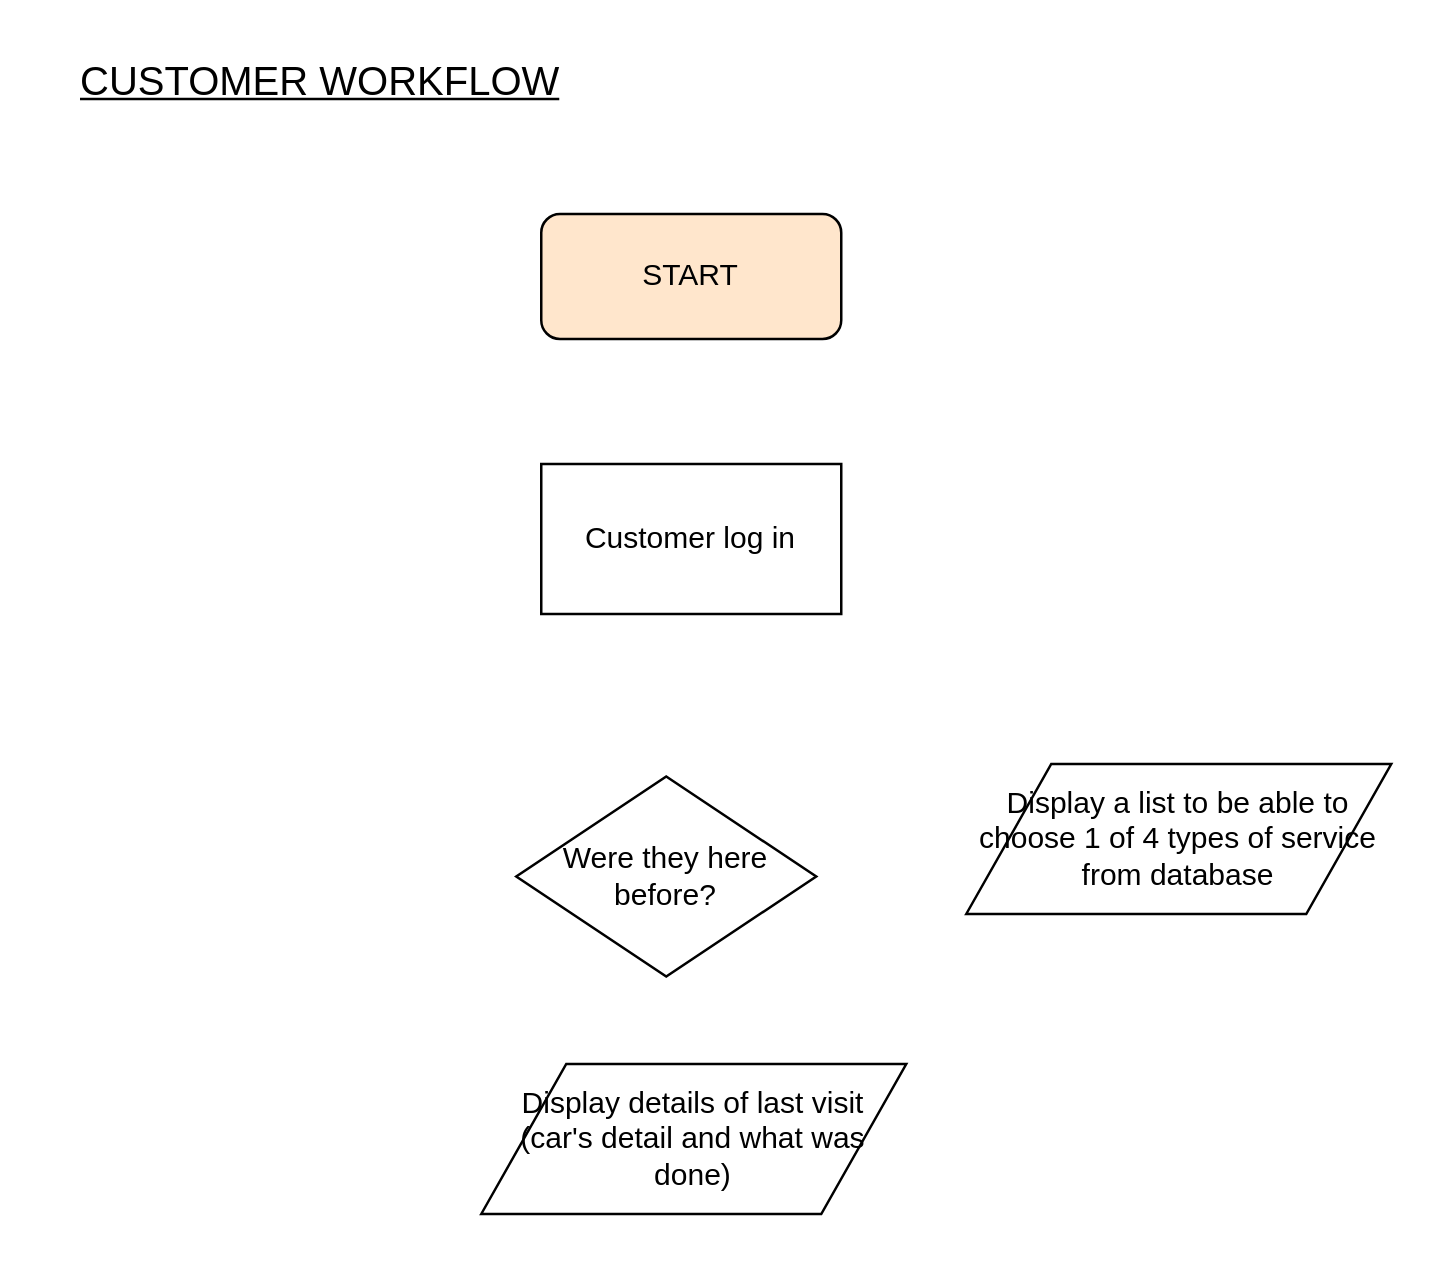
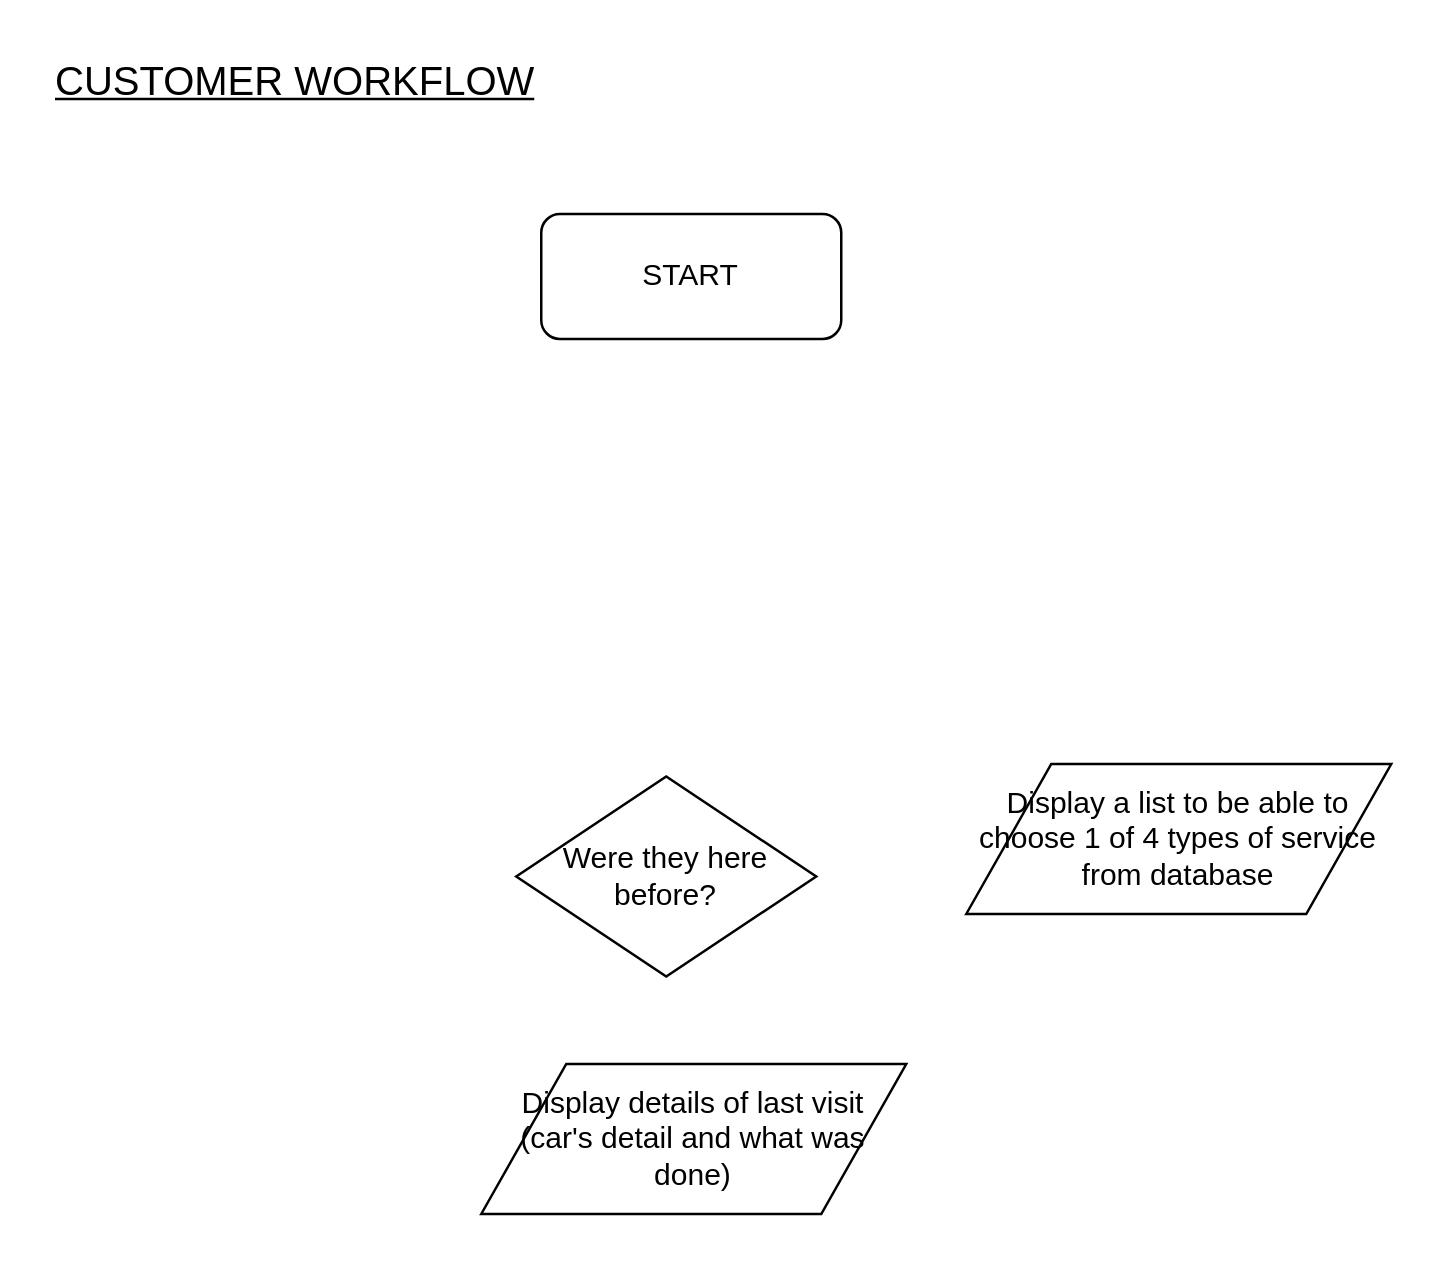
node "CUSTOMER WORKFLOW": moved (339, 76) -> (314, 76)
node "START": fillcolor #ffe6cc -> #ffffff
node "Customer log in": removed
